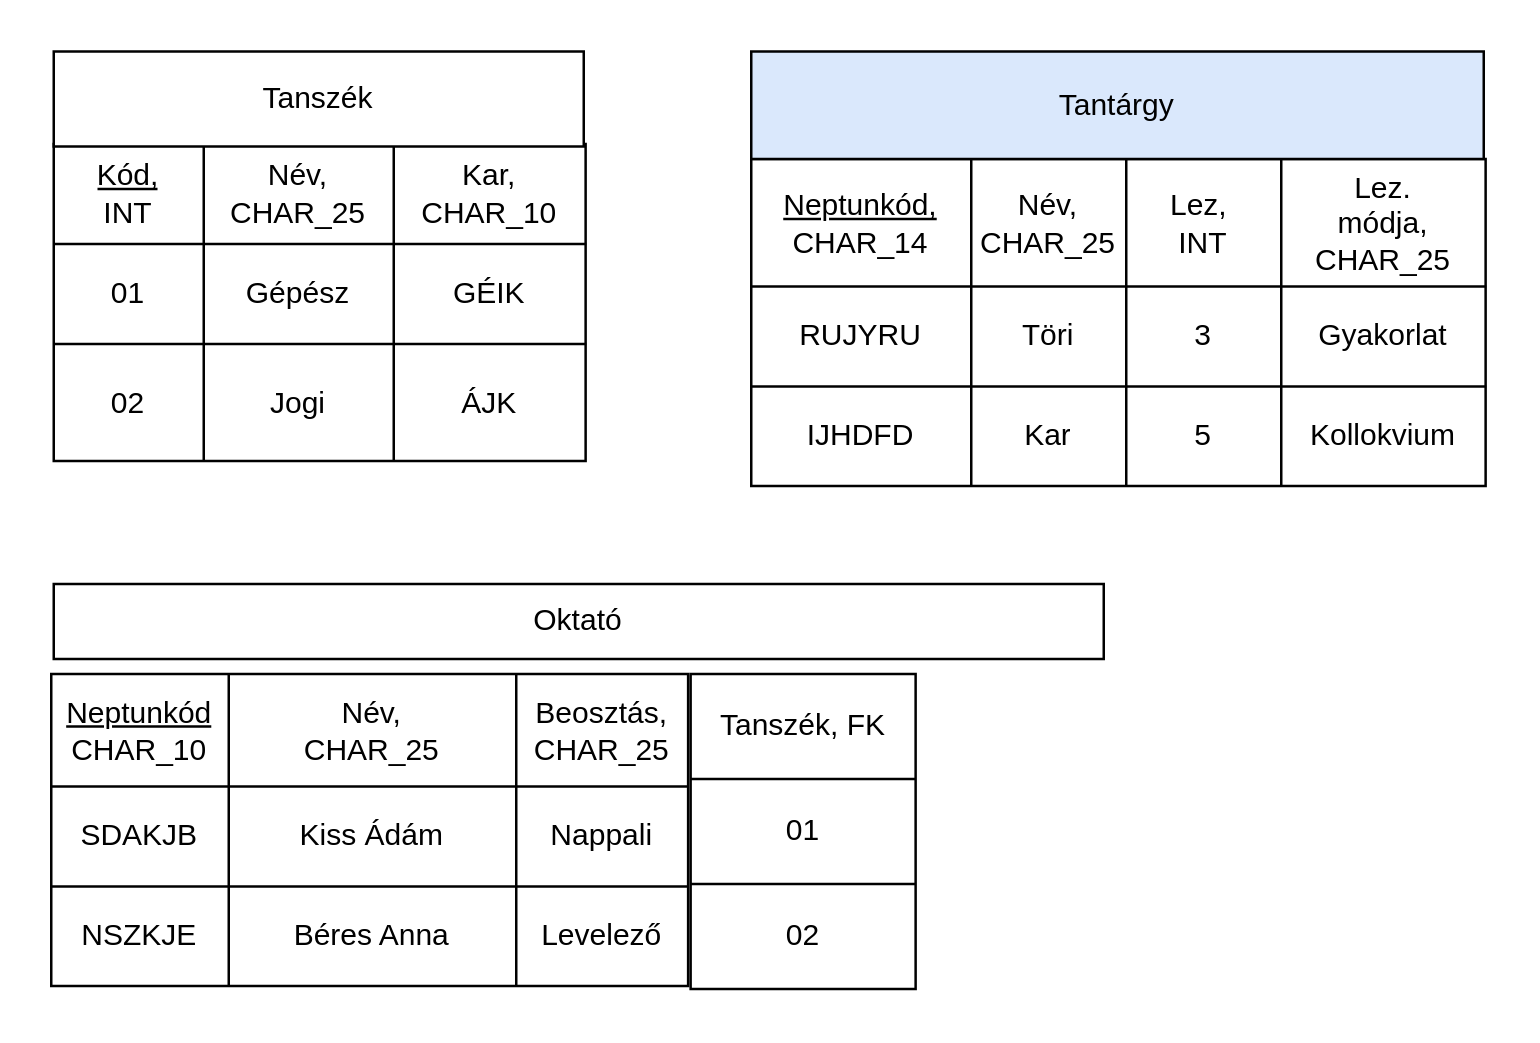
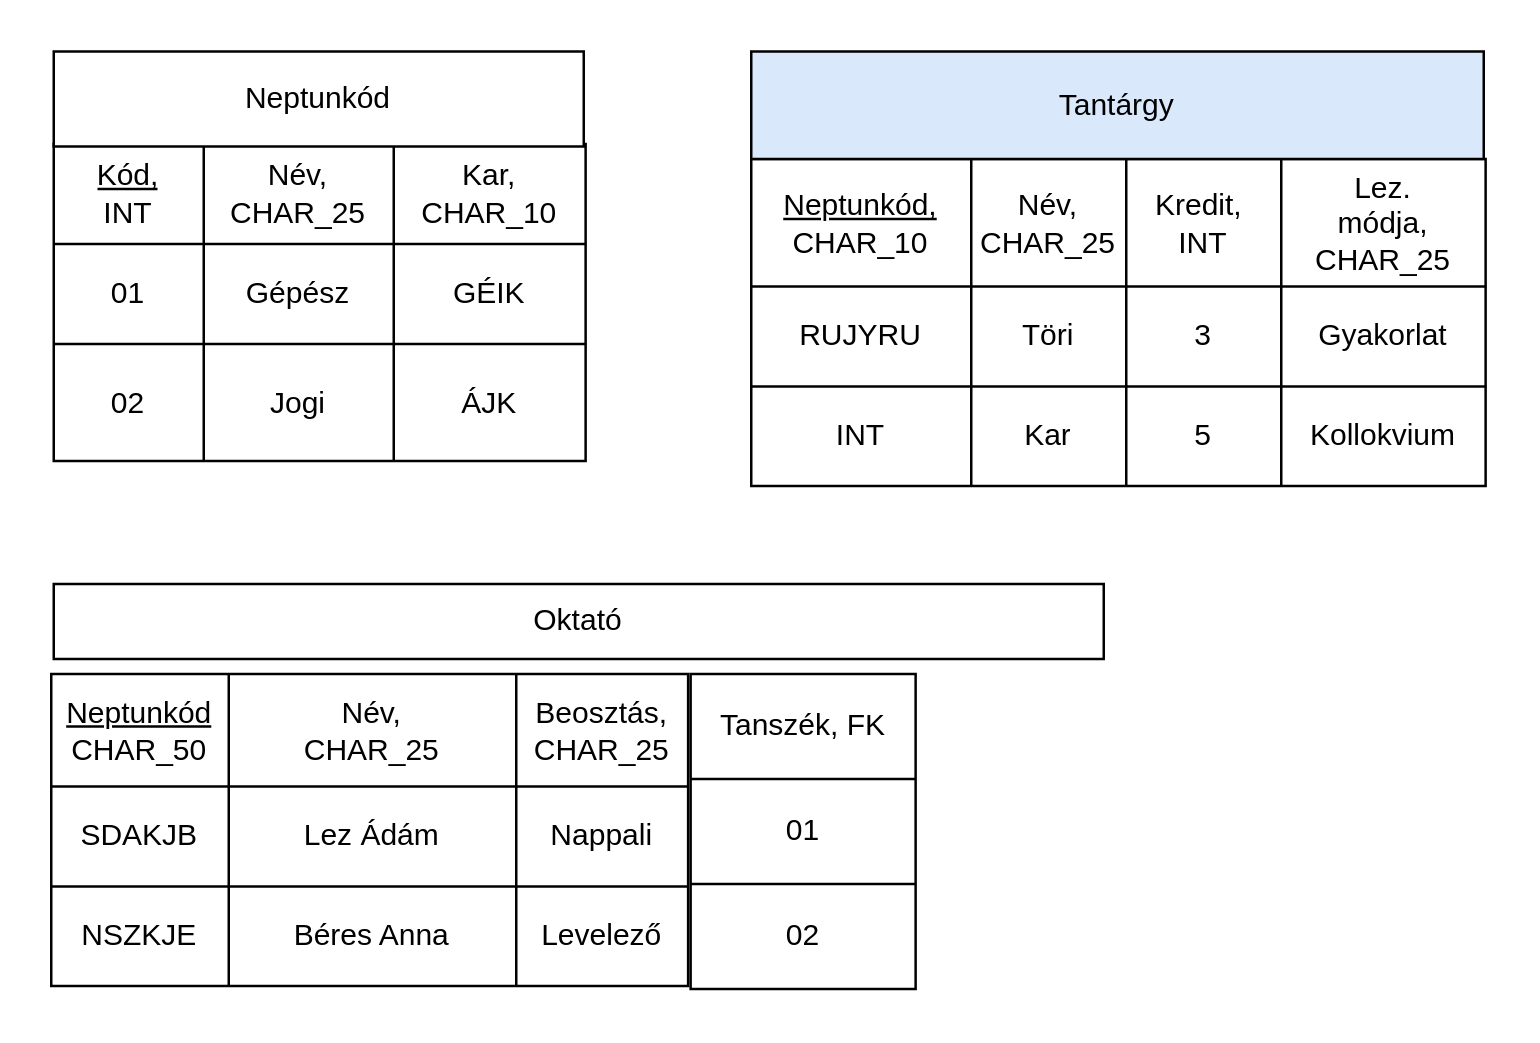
node "Tanszék": label "Tanszék" -> "Neptunkód"
node "Neptunkód, CHAR_14": label "Neptunkód, CHAR_14" -> "Neptunkód, CHAR_10"
node "Lez, INT": label "Lez, INT" -> "Kredit, INT"
node "IJHDFD": label "IJHDFD" -> "INT"
node "Neptunkód CHAR_10": label "Neptunkód CHAR_10" -> "Neptunkód CHAR_50"
node "Kiss Ádám": label "Kiss Ádám" -> "Lez Ádám"
